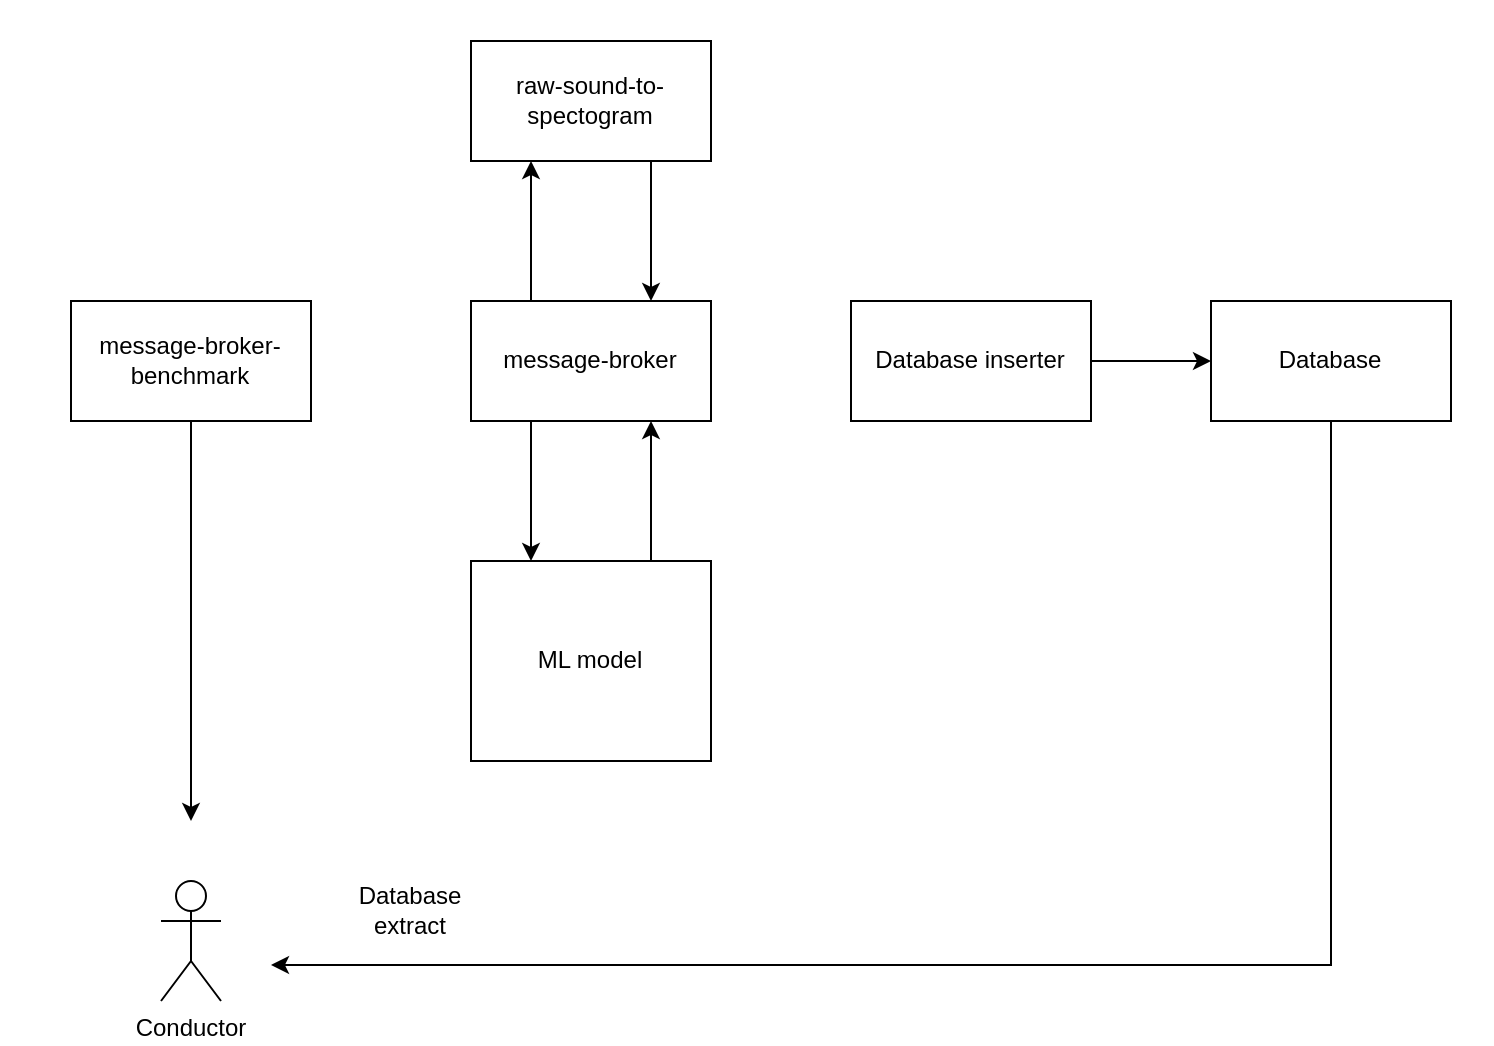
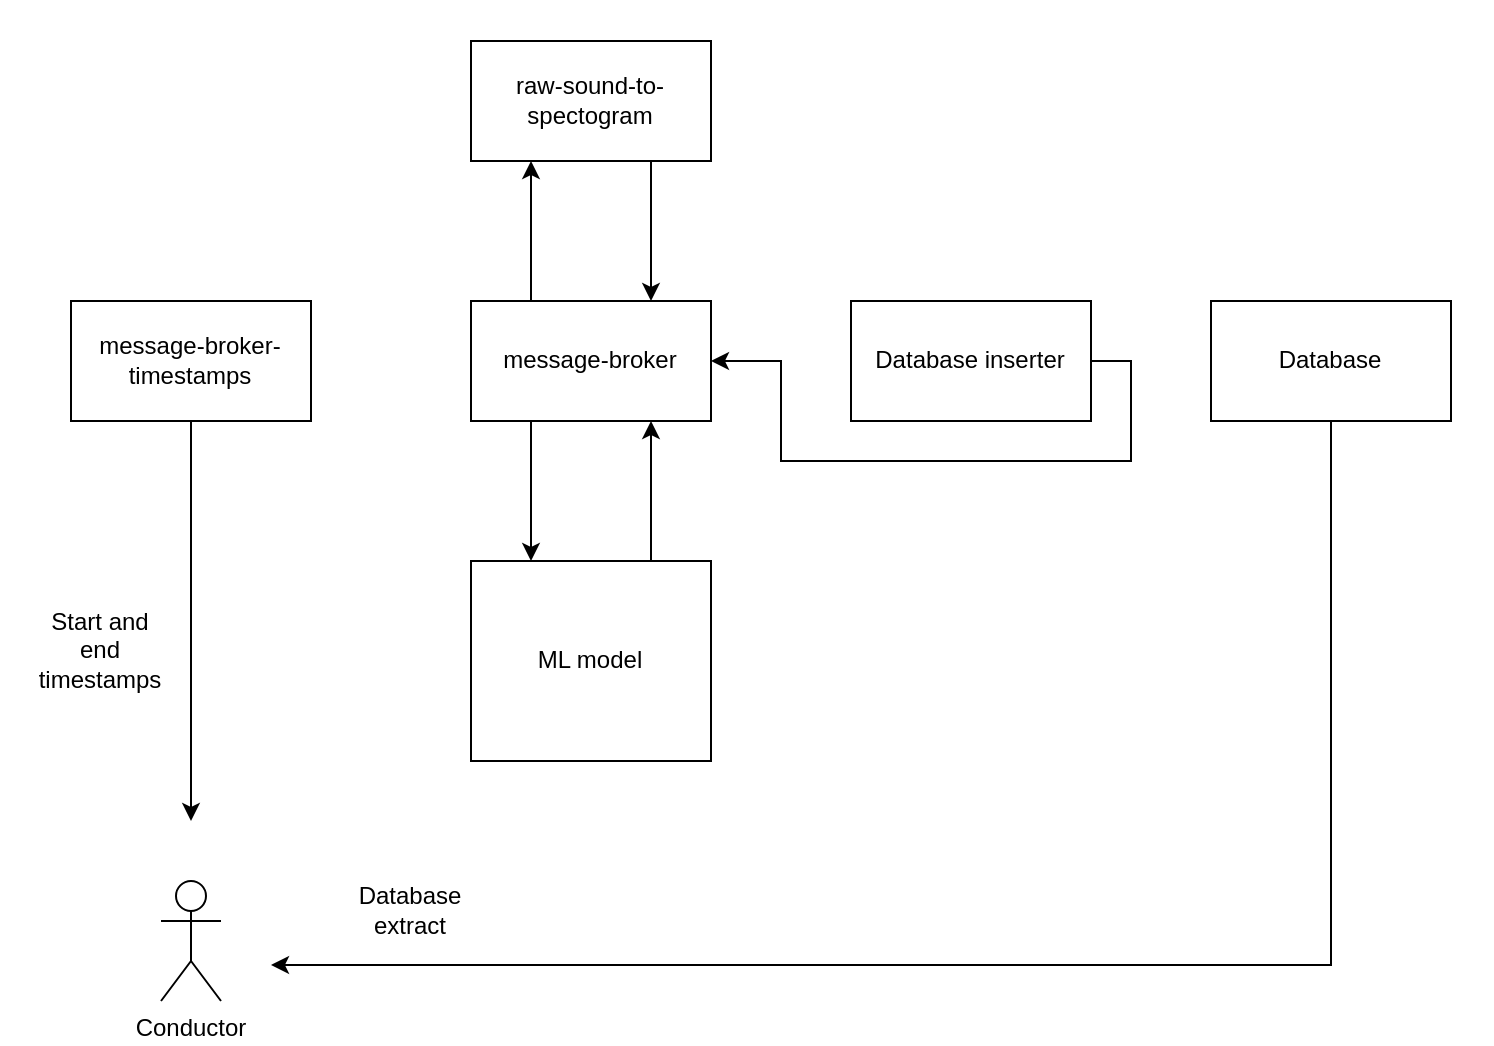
node "message-broker-benchmark": label "message-broker-benchmark" -> "message-broker-timestamps"
edge "Database inserter" -> "Database": now "Database inserter" -> "message-broker"
node "Start and end timestamps": added
